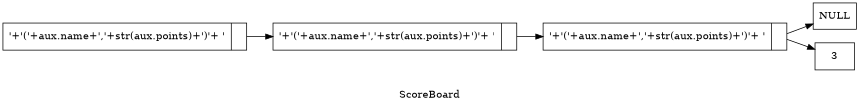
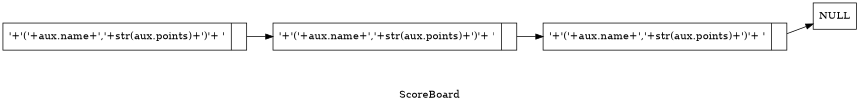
node "3": removed
